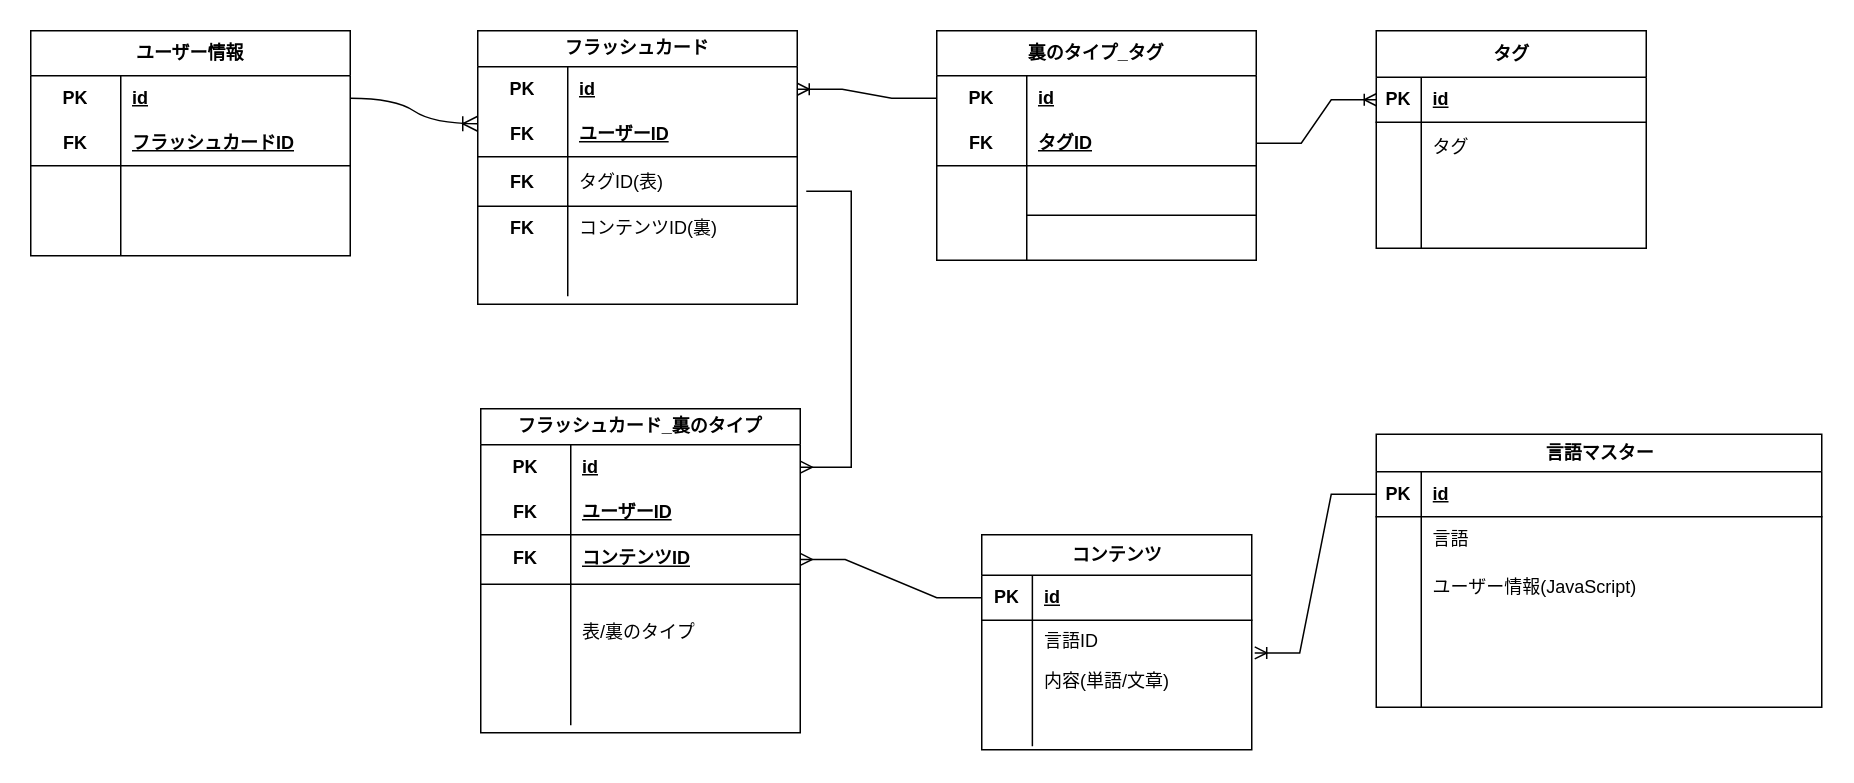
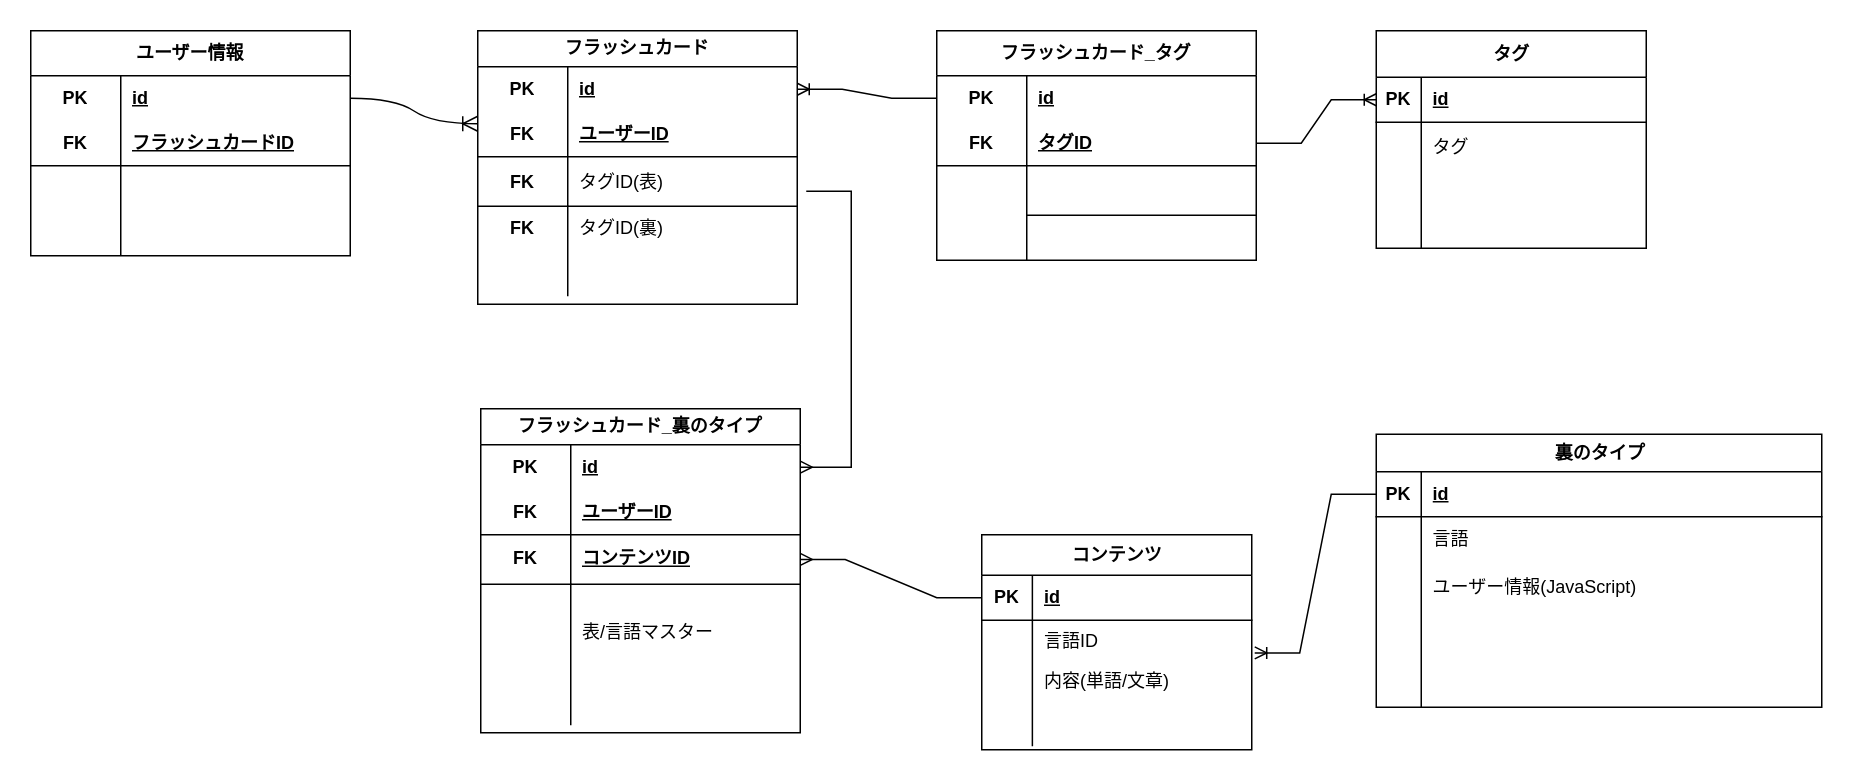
node "裏のタイプ_タグ": label "裏のタイプ_タグ" -> "フラッシュカード_タグ"
node "コンテンツID(裏)": label "コンテンツID(裏)" -> "タグID(裏)"
node "言語マスター": label "言語マスター" -> "裏のタイプ"
node "表/裏のタイプ": label "表/裏のタイプ" -> "表/言語マスター"
